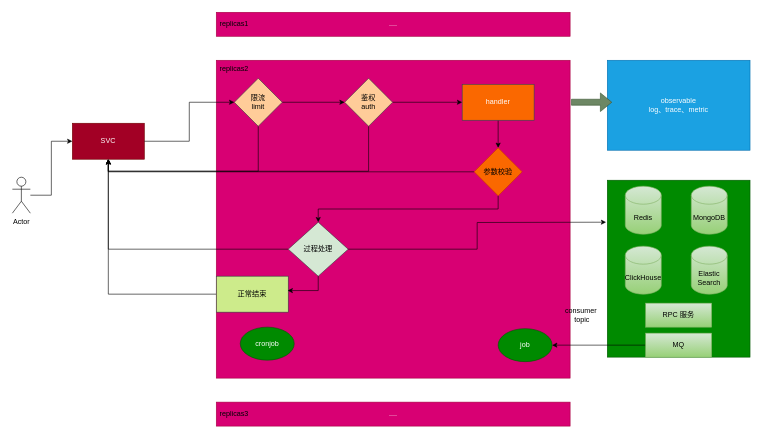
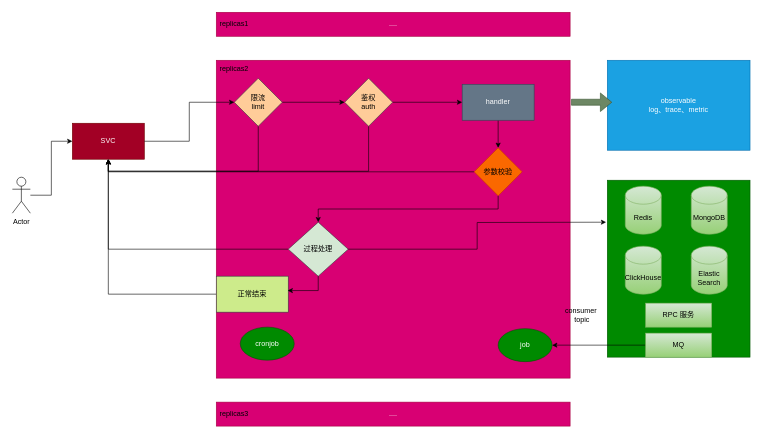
node "handler": fillcolor #fa6800 -> #647687
